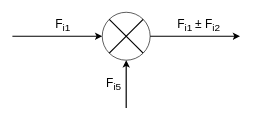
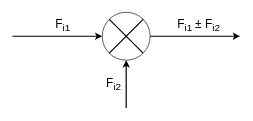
node "Fi5": label "Fi5" -> "Fi2"
